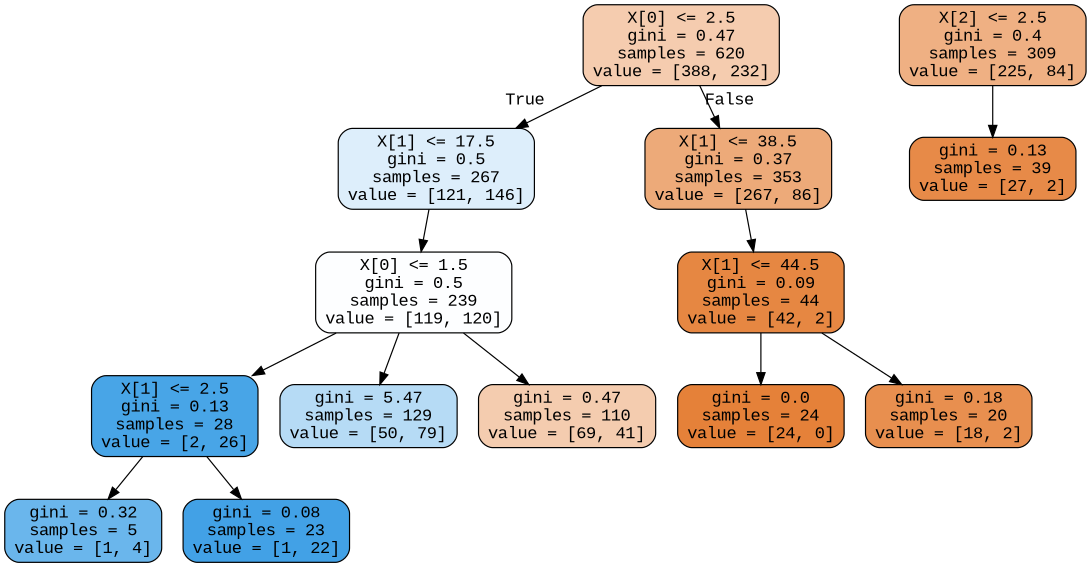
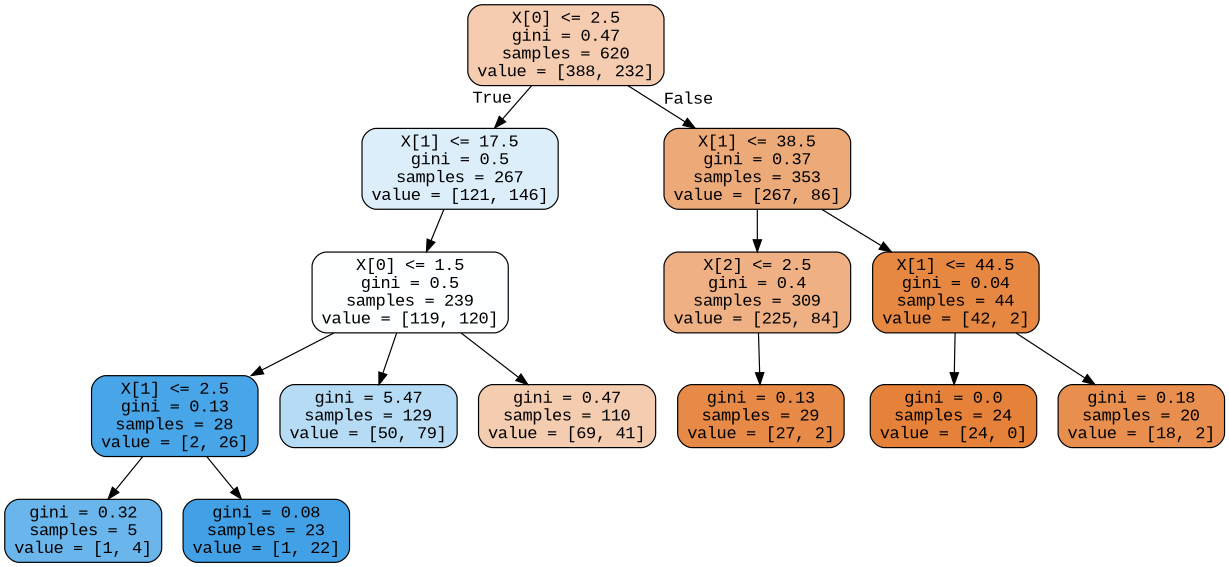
node "gini = 0.13 samples = 39 value = [27, 2]": label "gini = 0.13 samples = 39 value = [27, 2]" -> "gini = 0.13 samples = 29 value = [27, 2]"
edge "X[1] <= 38.5 gini = 0.37 samples = 353 value = [267, 86]" -> "X[2] <= 2.5 gini = 0.4 samples = 309 value = [225, 84]": added
node "X[1] <= 44.5 gini = 0.09 samples = 44 value = [42, 2]": label "X[1] <= 44.5 gini = 0.09 samples = 44 value = [42, 2]" -> "X[1] <= 44.5 gini = 0.04 samples = 44 value = [42, 2]"
